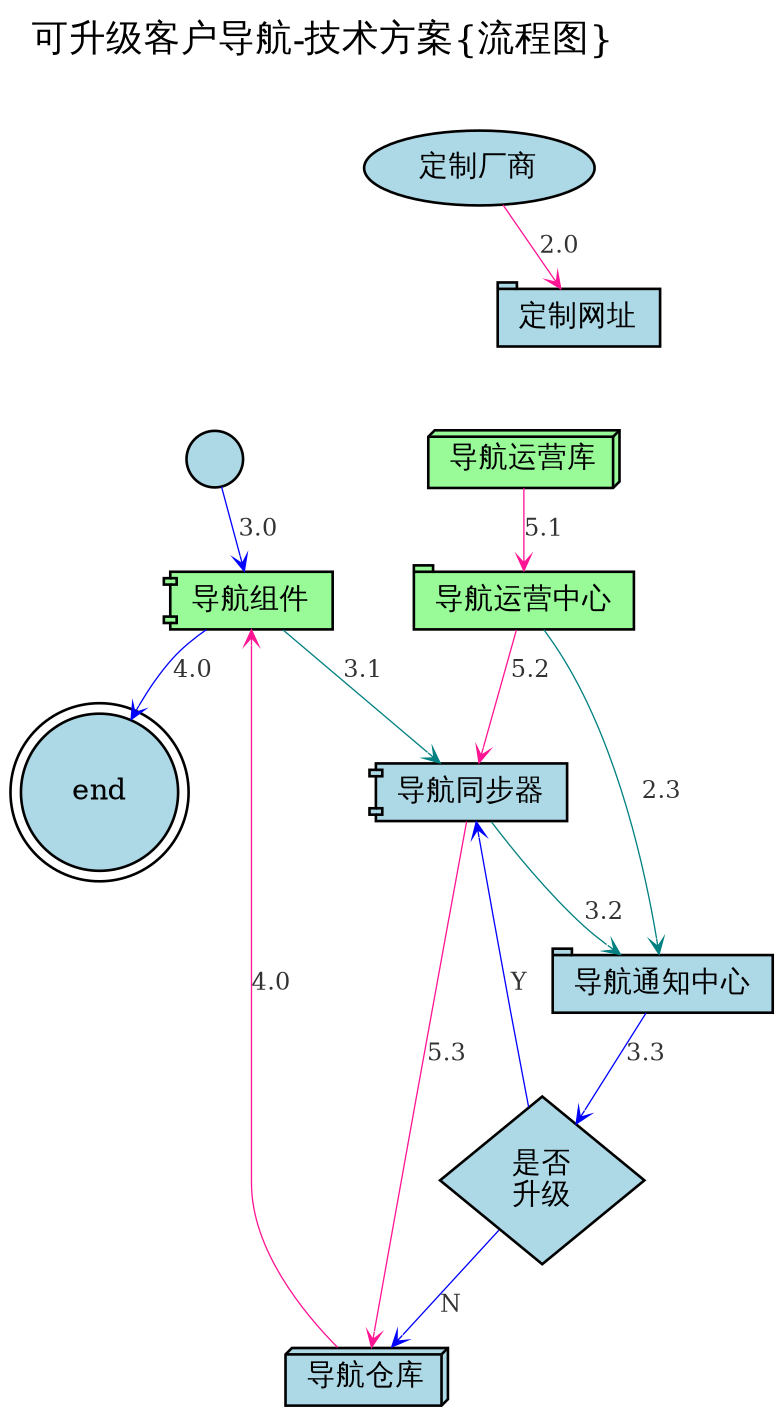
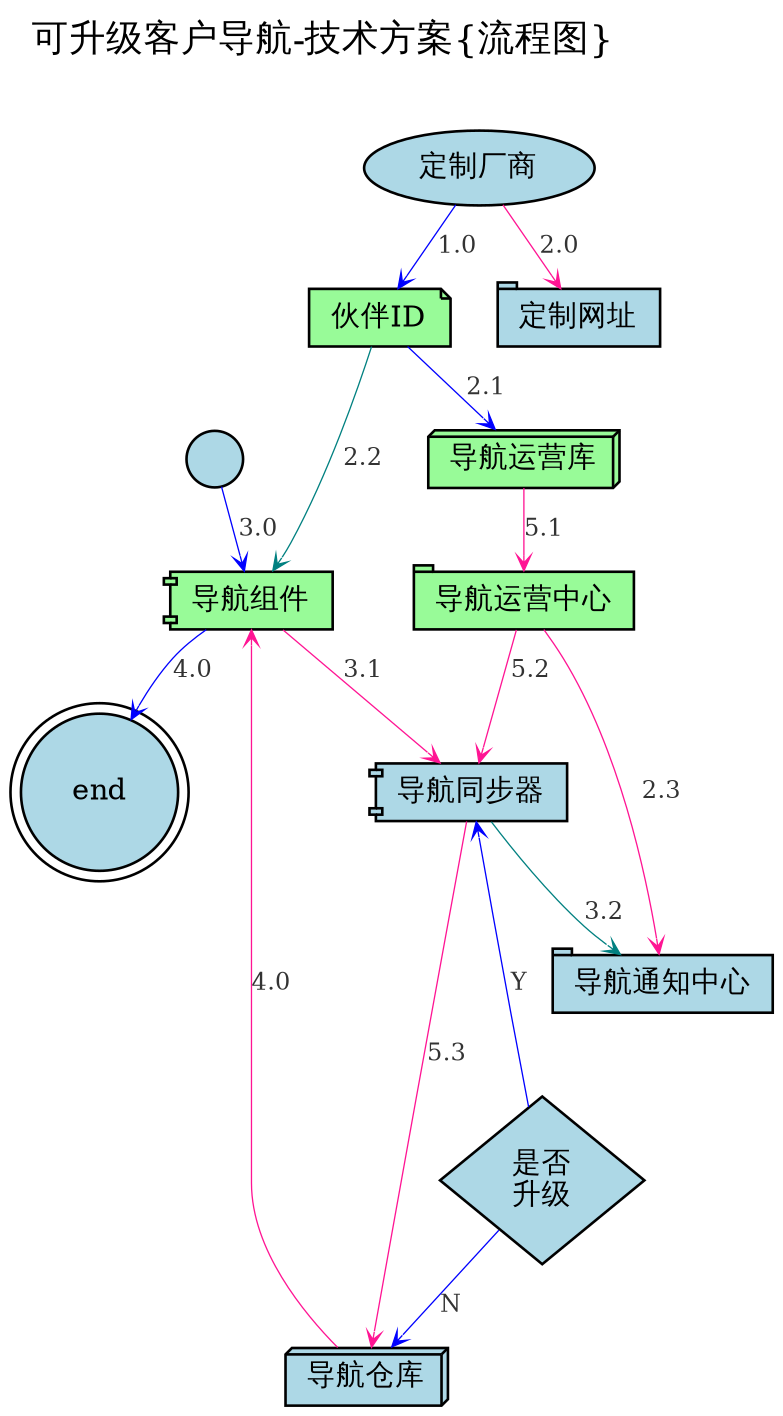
node "伙伴ID": added
edge "导航组件" -> "导航同步器": color teal -> deeppink
edge "导航运营中心" -> "导航通知中心": color teal -> deeppink
edge "导航通知中心" -> "是否 升级": removed, label "3.3"
